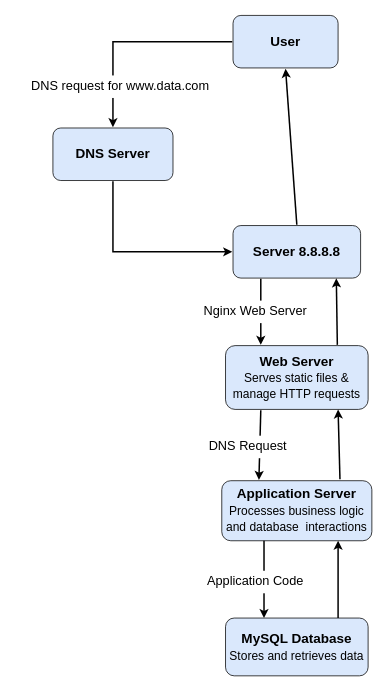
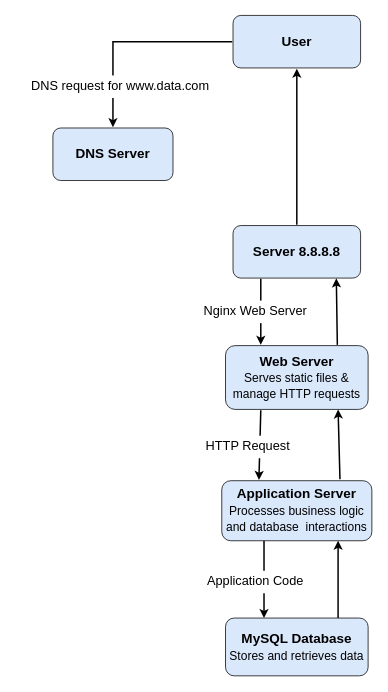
node "User": size 105x53 -> 128x53
edge "DNS Server" -> "Server 8.8.8.8": removed
node "DNS Request": label "DNS Request" -> "HTTP Request"
